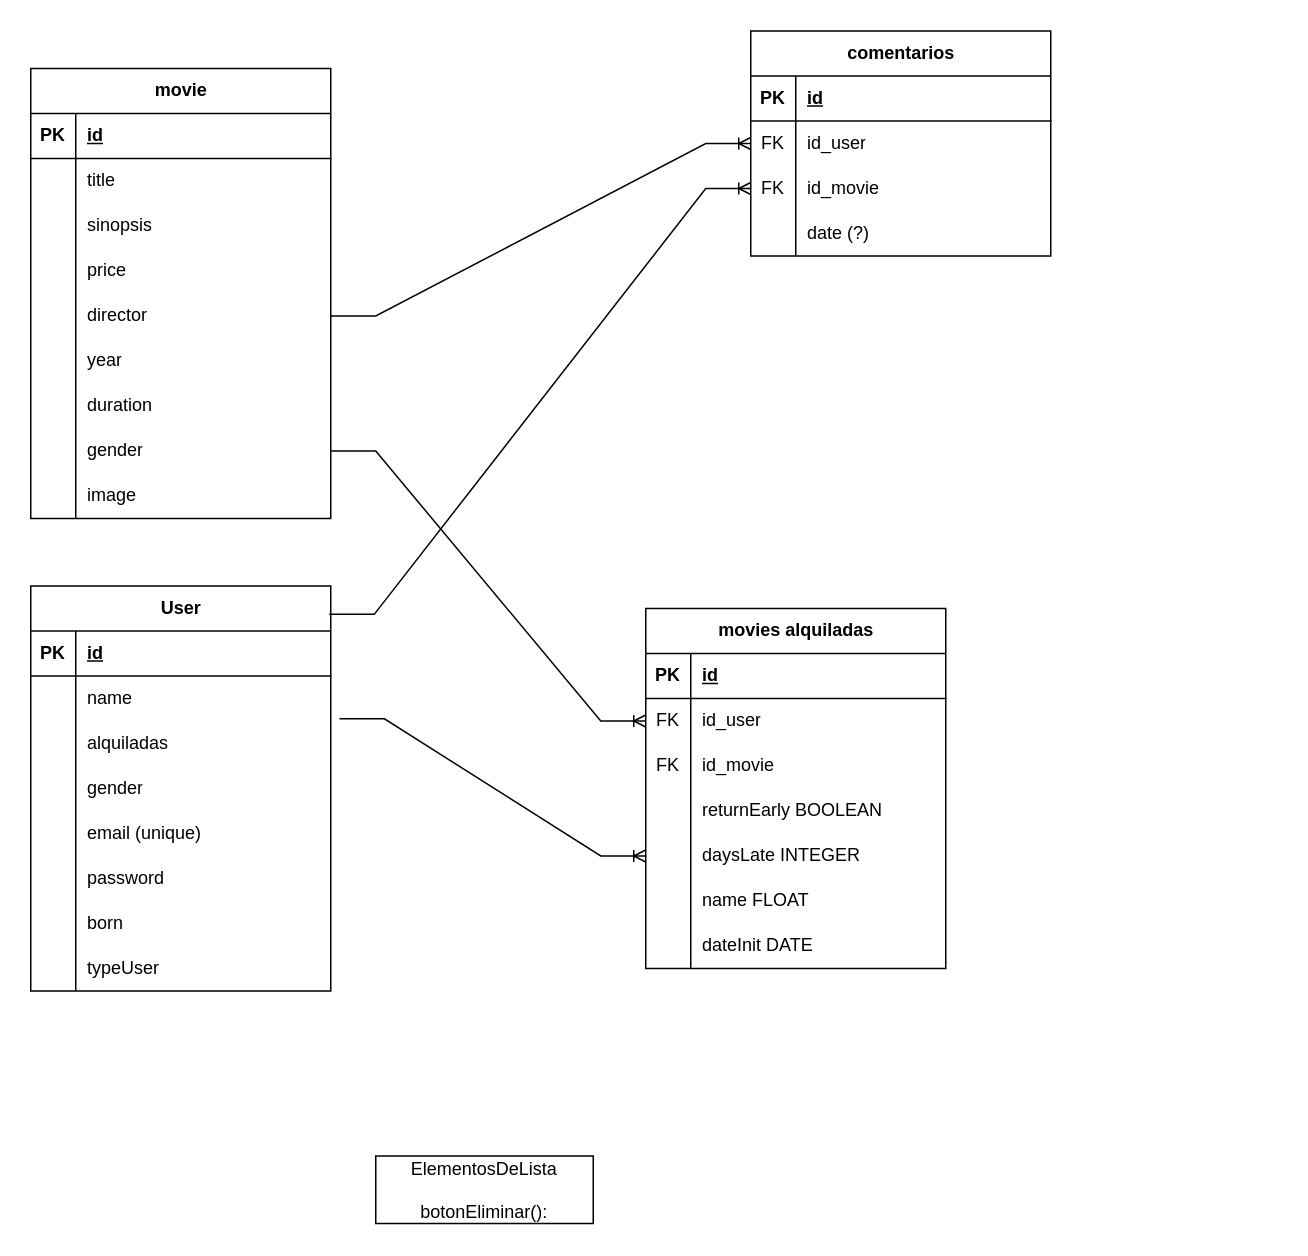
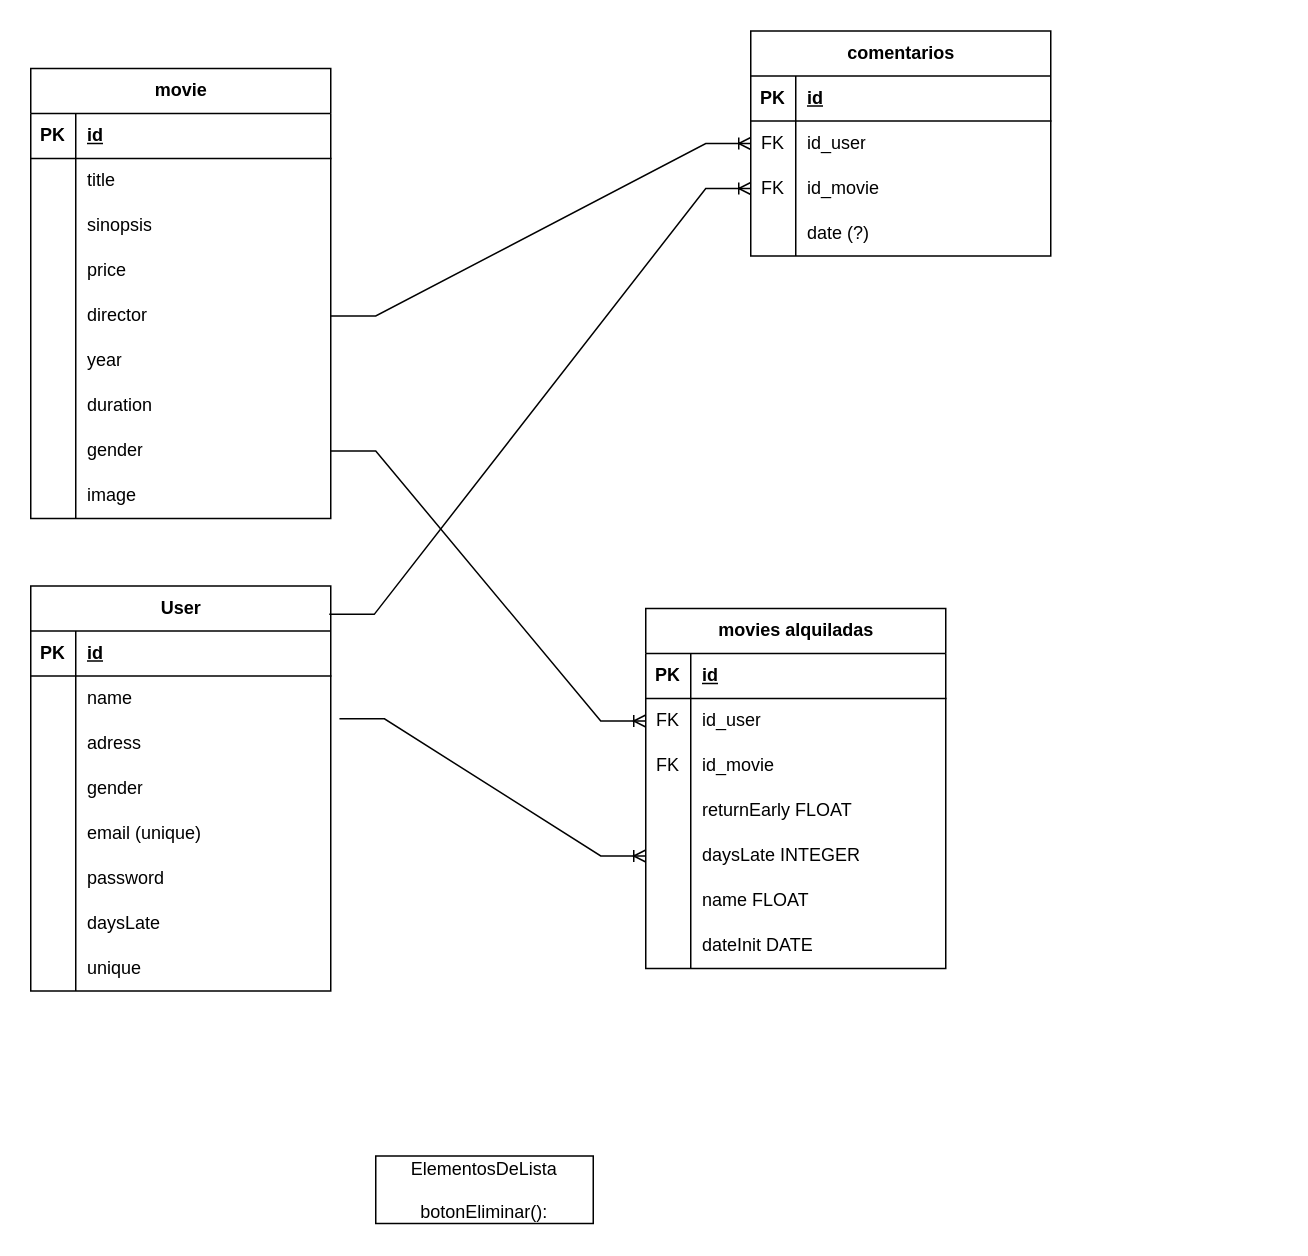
node "alquiladas": label "alquiladas" -> "adress"
node "returnEarly BOOLEAN": label "returnEarly BOOLEAN" -> "returnEarly FLOAT"
node "born": label "born" -> "daysLate"
node "typeUser": label "typeUser" -> "unique"
